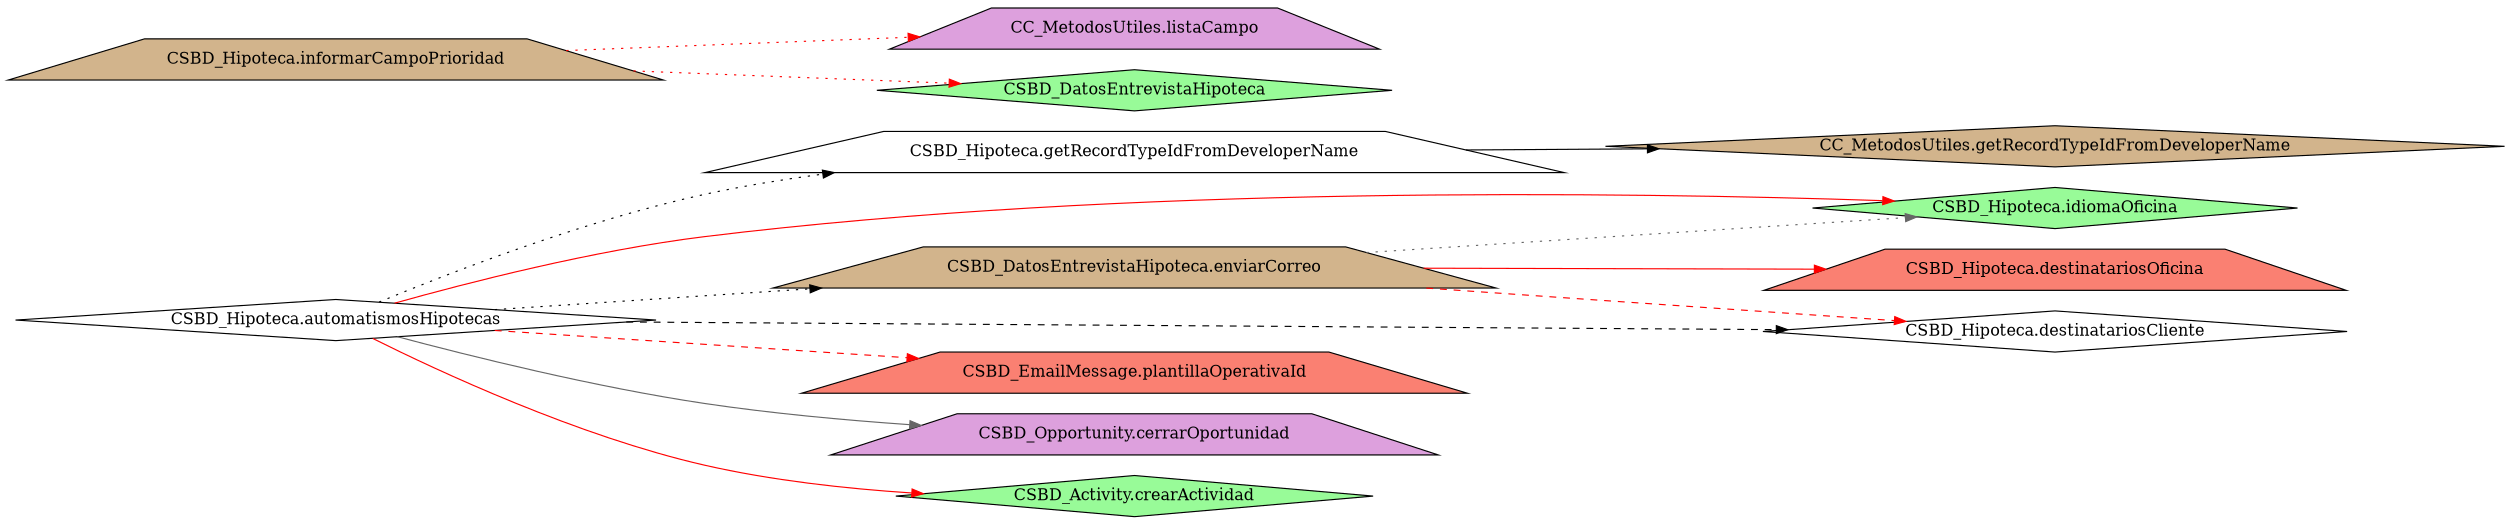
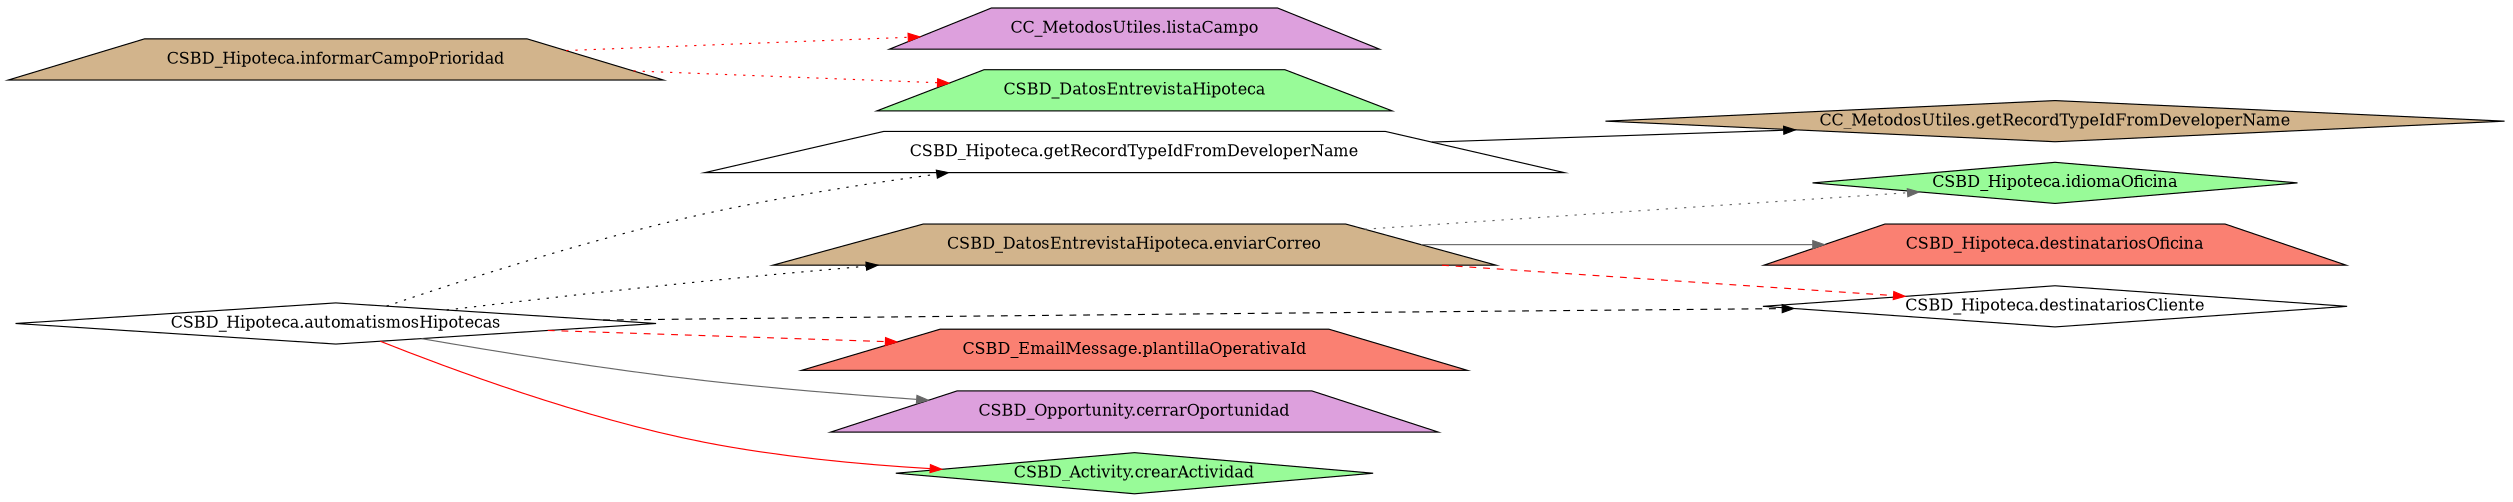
node "CSBD_DatosEntrevistaHipoteca": shape diamond -> trapezium
edge "CSBD_Hipoteca.automatismosHipotecas" -> "CSBD_Hipoteca.idiomaOficina": removed
edge "CSBD_DatosEntrevistaHipoteca.enviarCorreo" -> "CSBD_Hipoteca.destinatariosOficina": color red -> gray40
